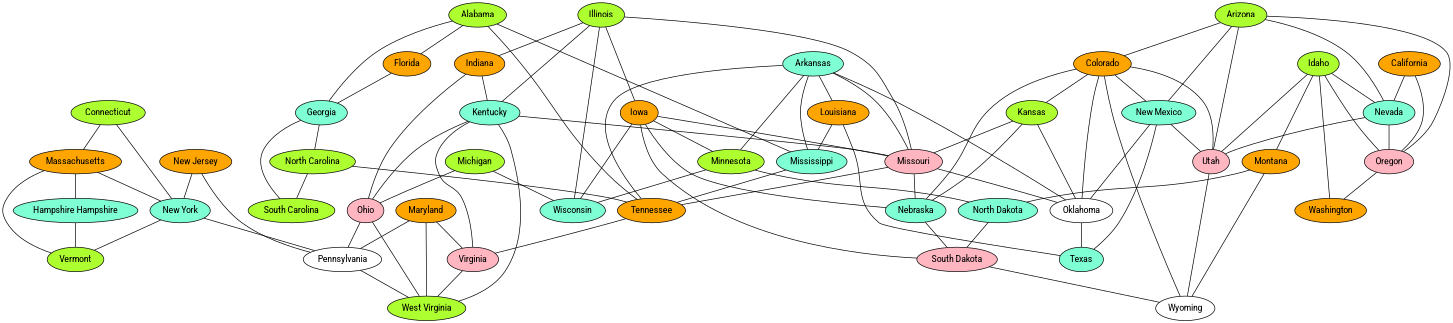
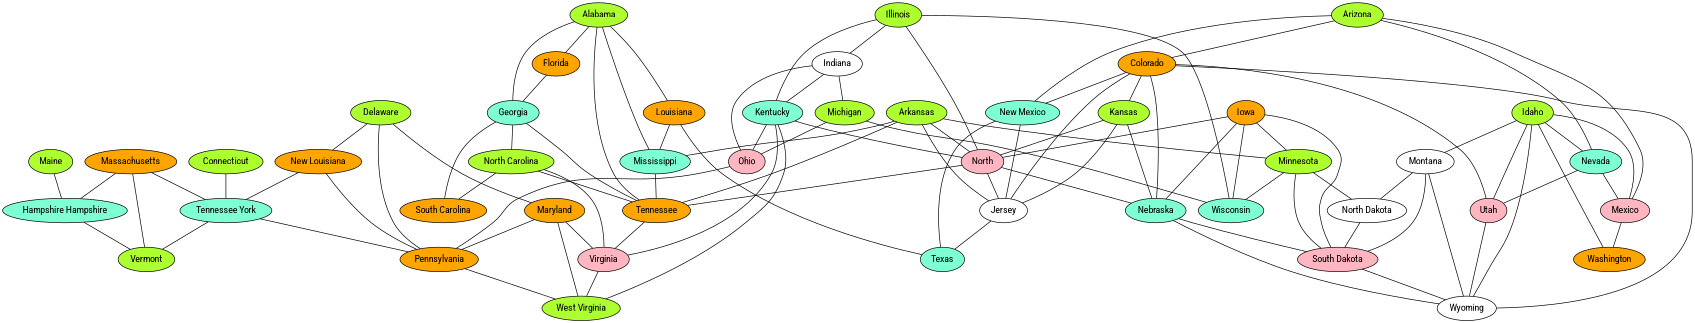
node "Indiana": fillcolor Orange -> White
edge "Illinois" -- "Iowa": removed
node "Arkansas": fillcolor Aquamarine -> GreenYellow
node "California": removed
edge "Arkansas" -- "Louisiana": now "Alabama" -- "Louisiana"
edge "Indiana" -- "Michigan": added
edge "Arizona" -- "Utah": removed
node "Delaware": added
edge "Connecticut" -- "Massachusetts": removed
edge "New Mexico" -- "Utah": removed
node "Maine": added
node "New Jersey": label "New Jersey" -> "New Louisiana"
node "Missouri": label "Missouri" -> "North"
node "Montana": fillcolor Orange -> White
node "Oregon": label "Oregon" -> "Mexico"
edge "Georgia" -- "Tennessee": added
edge "North Carolina" -- "Virginia": added
node "New York": label "New York" -> "Tennessee York"
node "South Carolina": fillcolor GreenYellow -> Orange
node "North Dakota": fillcolor Aquamarine -> White
node "Oklahoma": label "Oklahoma" -> "Jersey"
edge "Minnesota" -- "South Dakota": added
edge "Idaho" -- "Wyoming": added
edge "Montana" -- "South Dakota": added
node "Pennsylvania": fillcolor White -> Orange
edge "Ohio" -- "West Virginia": removed
edge "Nebraska" -- "Wyoming": added
